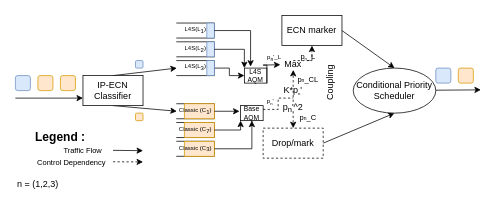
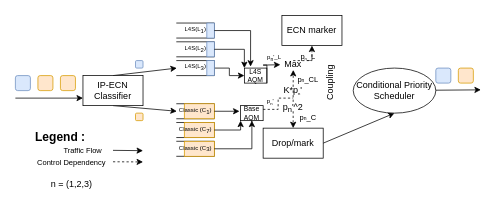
edge "ECN marker" -> "Conditional Priority Scheduler": removed
node "Drop/mark": style dashed -> solid
node "n = (1,2,3)": moved (38, 184) -> (72, 184)
